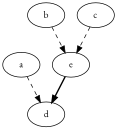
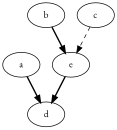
edge "b" -> "e": style dashed -> bold
edge "a" -> "d": style dashed -> bold
